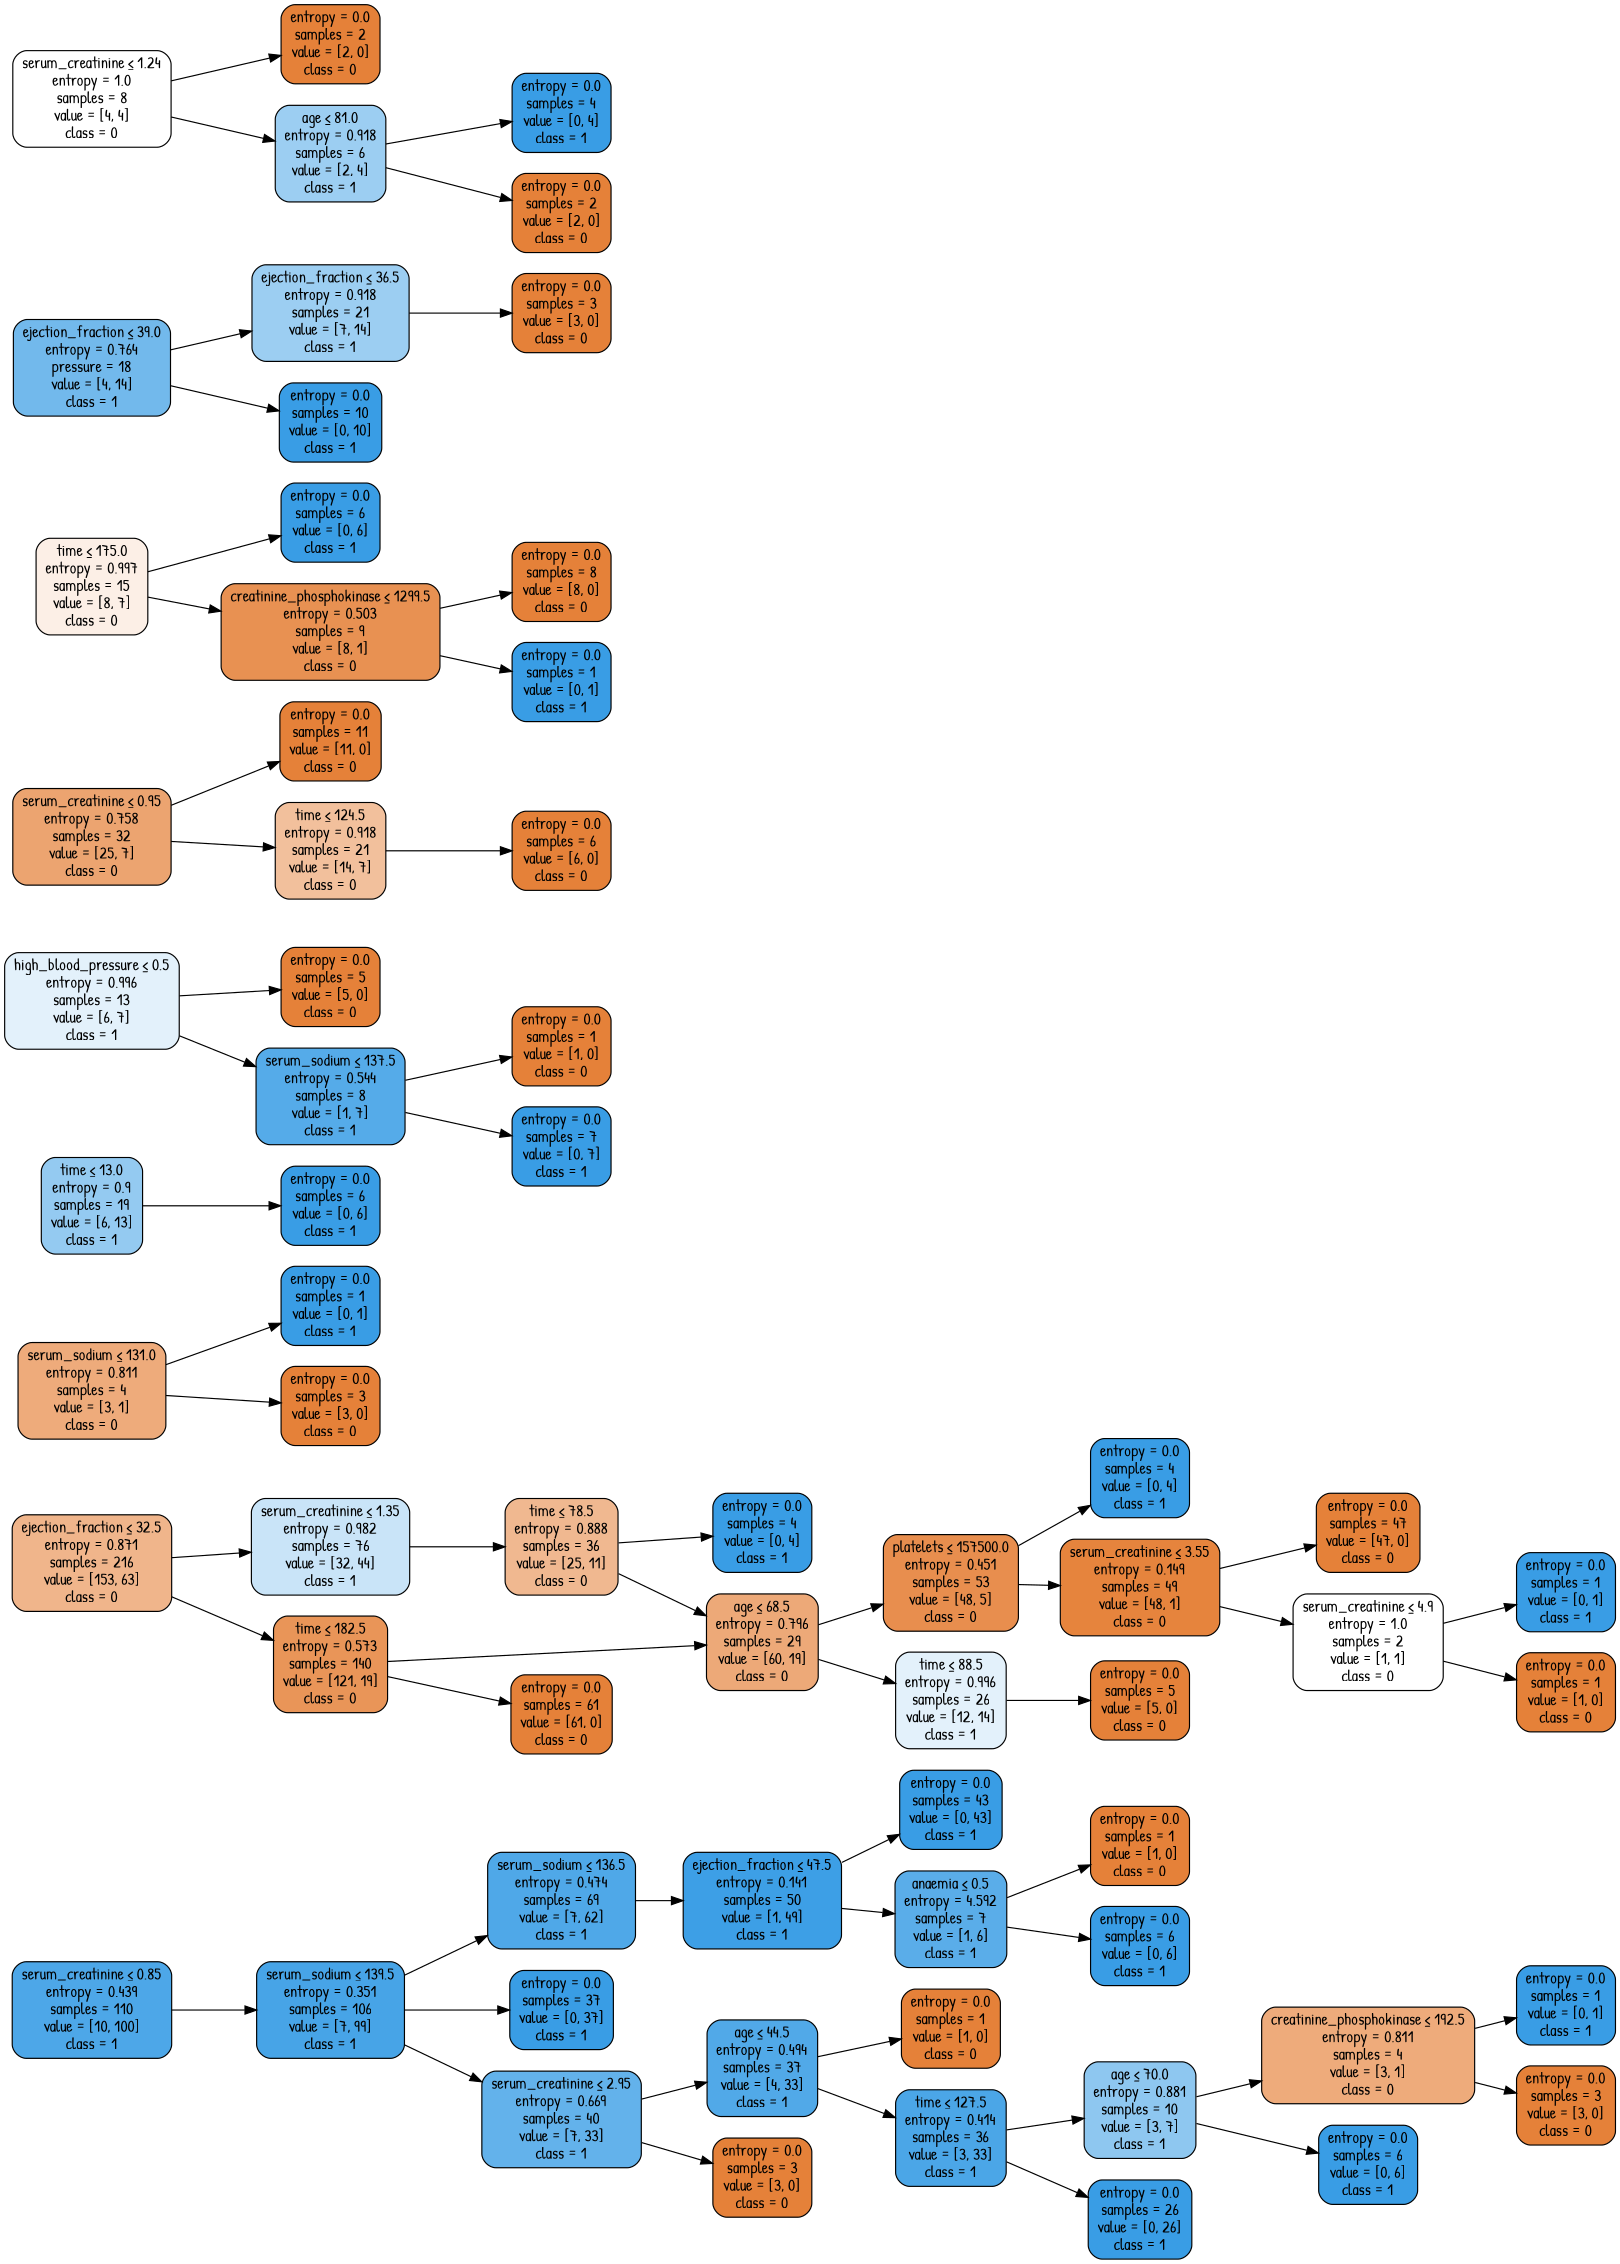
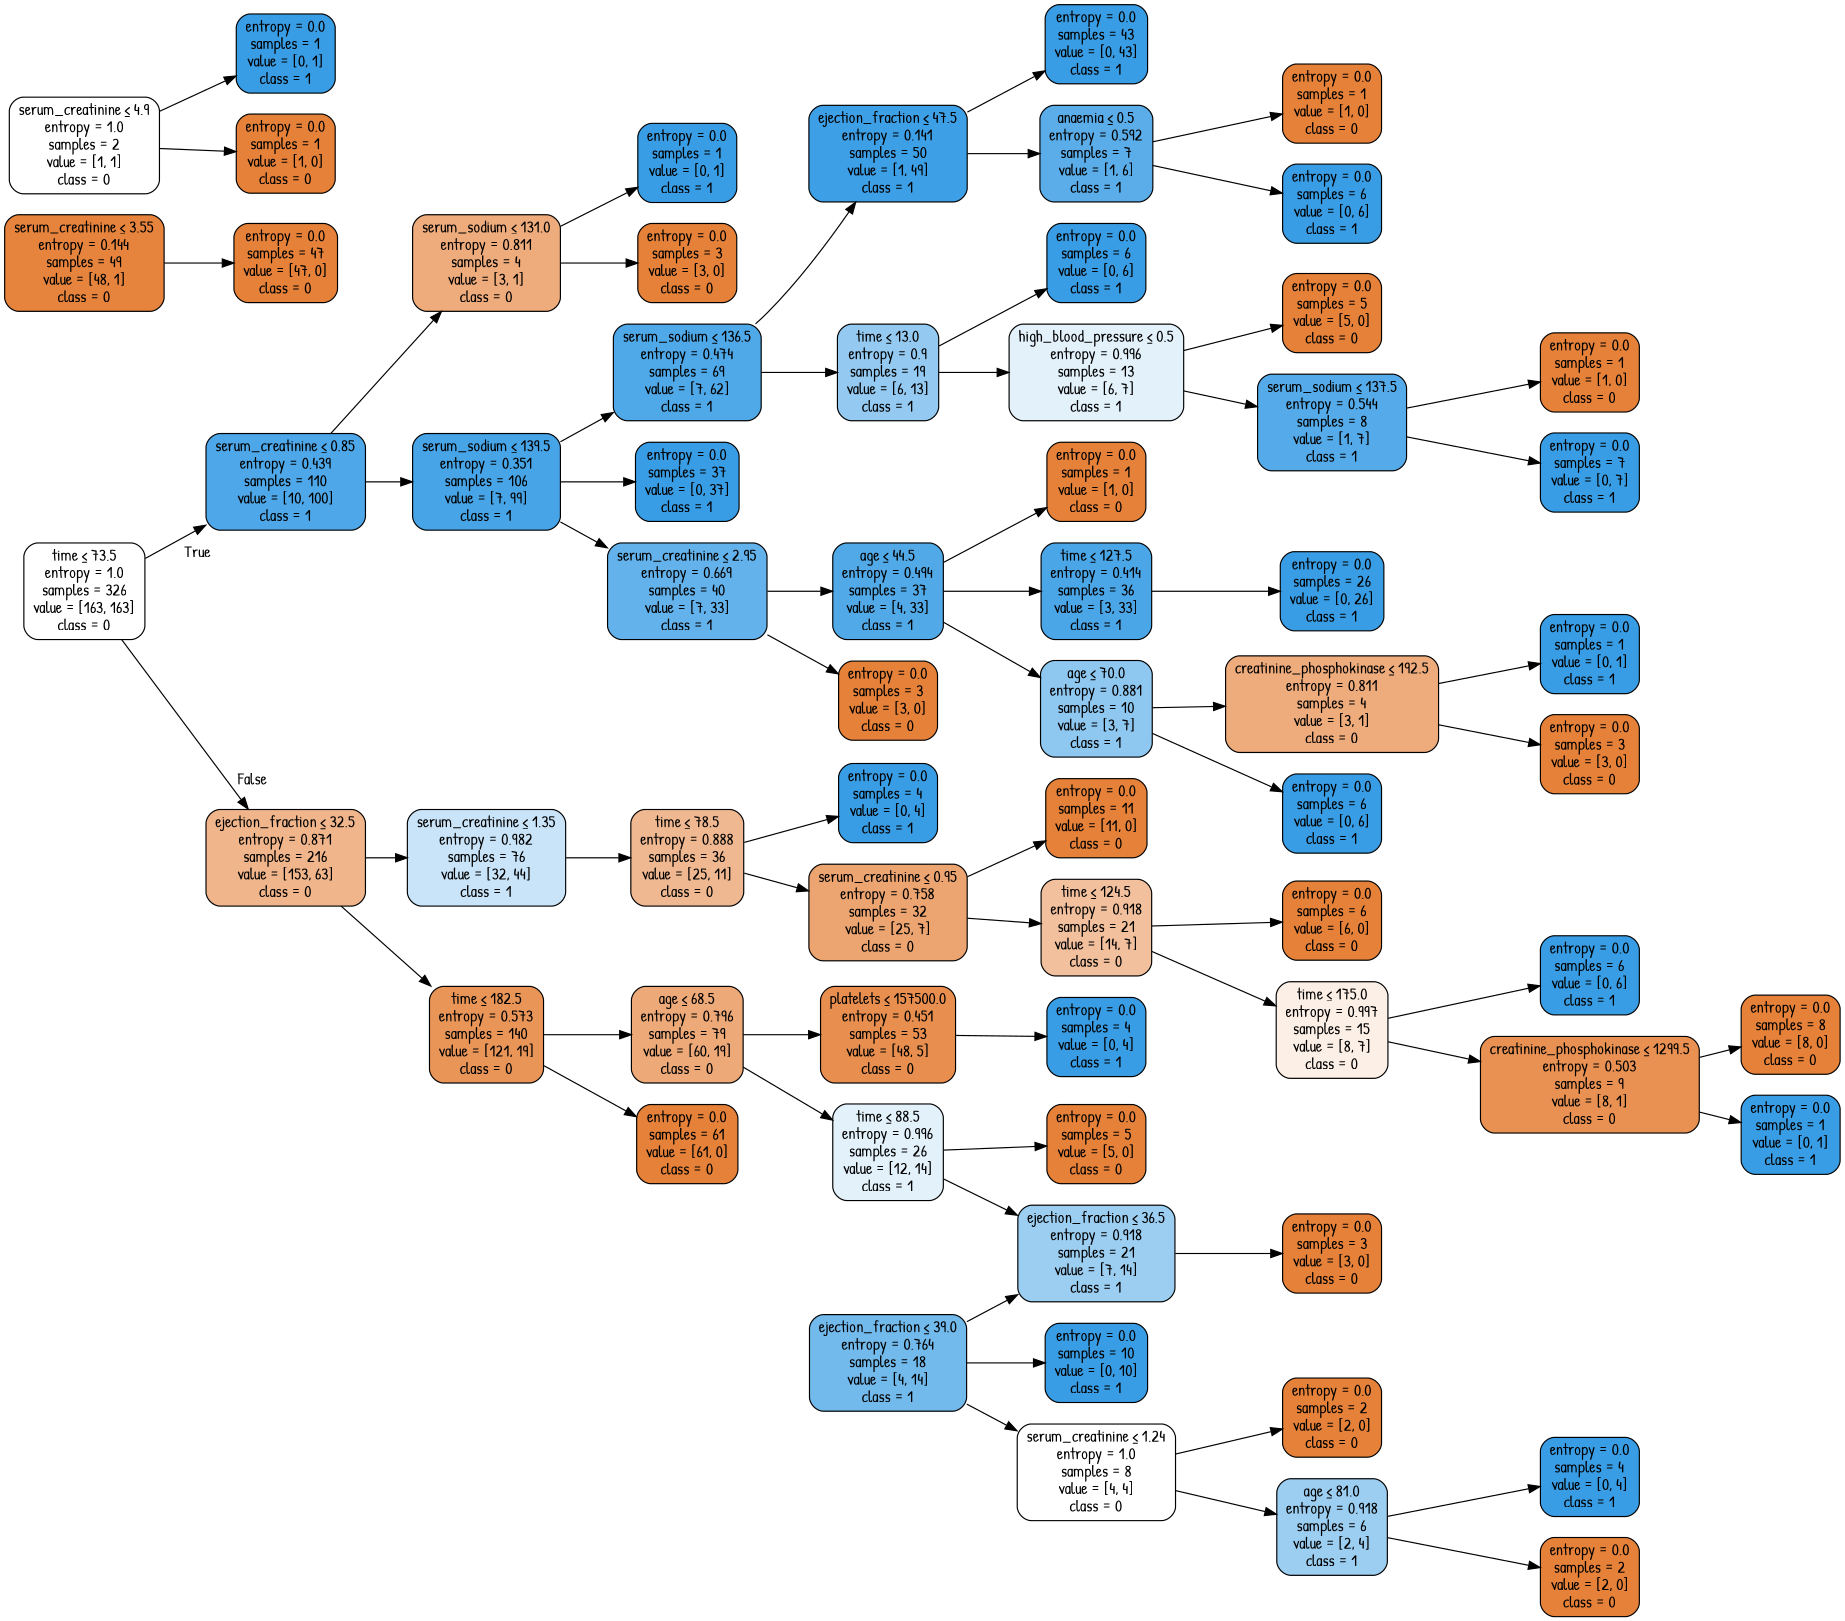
node "ejection_fraction ≤ 39.0": text "pressure = 18" -> "samples = 18"
edge "serum_sodium ≤ 136.5" -> "time ≤ 13.0": added
edge "time ≤ 13.0" -> "high_blood_pressure ≤ 0.5": added
edge "serum_creatinine ≤ 0.85" -> "serum_sodium ≤ 131.0": added
node "time ≤ 73.5": added
edge "time ≤ 124.5" -> "time ≤ 175.0": added
edge "time ≤ 88.5" -> "ejection_fraction ≤ 36.5": added
edge "ejection_fraction ≤ 39.0" -> "serum_creatinine ≤ 1.24": added
node "serum_creatinine ≤ 3.55": text "entropy = 0.149" -> "entropy = 0.144"
edge "platelets ≤ 157500.0" -> "serum_creatinine ≤ 3.55": removed
edge "time ≤ 78.5" -> "age ≤ 68.5": now "time ≤ 78.5" -> "serum_creatinine ≤ 0.95"
edge "serum_creatinine ≤ 3.55" -> "serum_creatinine ≤ 4.9": removed
node "age ≤ 68.5": text "samples = 29" -> "samples = 79"
node "anaemia ≤ 0.5": text "entropy = 4.592" -> "entropy = 0.592"
edge "time ≤ 127.5" -> "age ≤ 70.0": now "age ≤ 44.5" -> "age ≤ 70.0"
